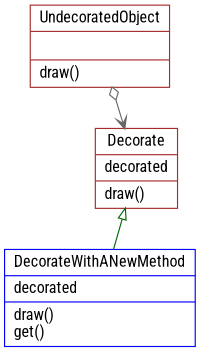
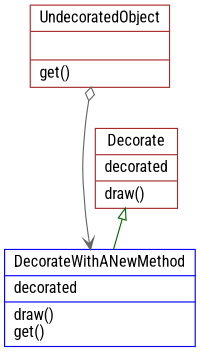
node "UndecoratedObject": text "draw()" -> "get()"
edge "UndecoratedObject" -- "Decorate": now "UndecoratedObject" -- "DecorateWithANewMethod"
